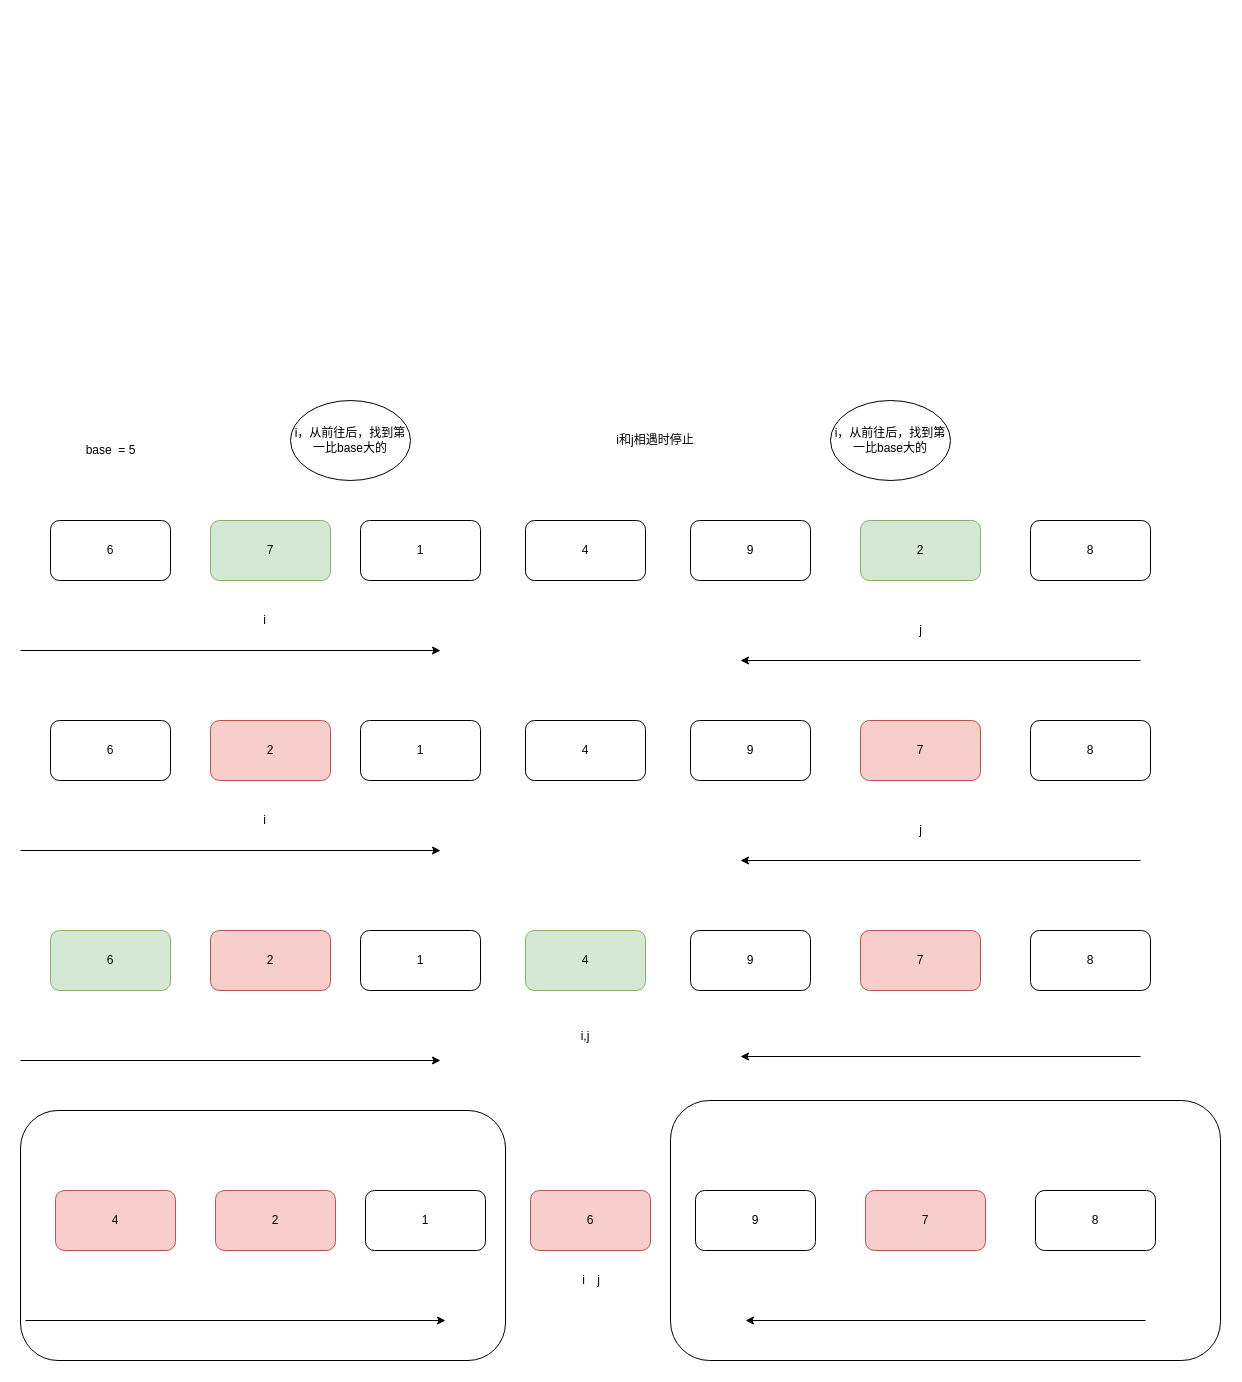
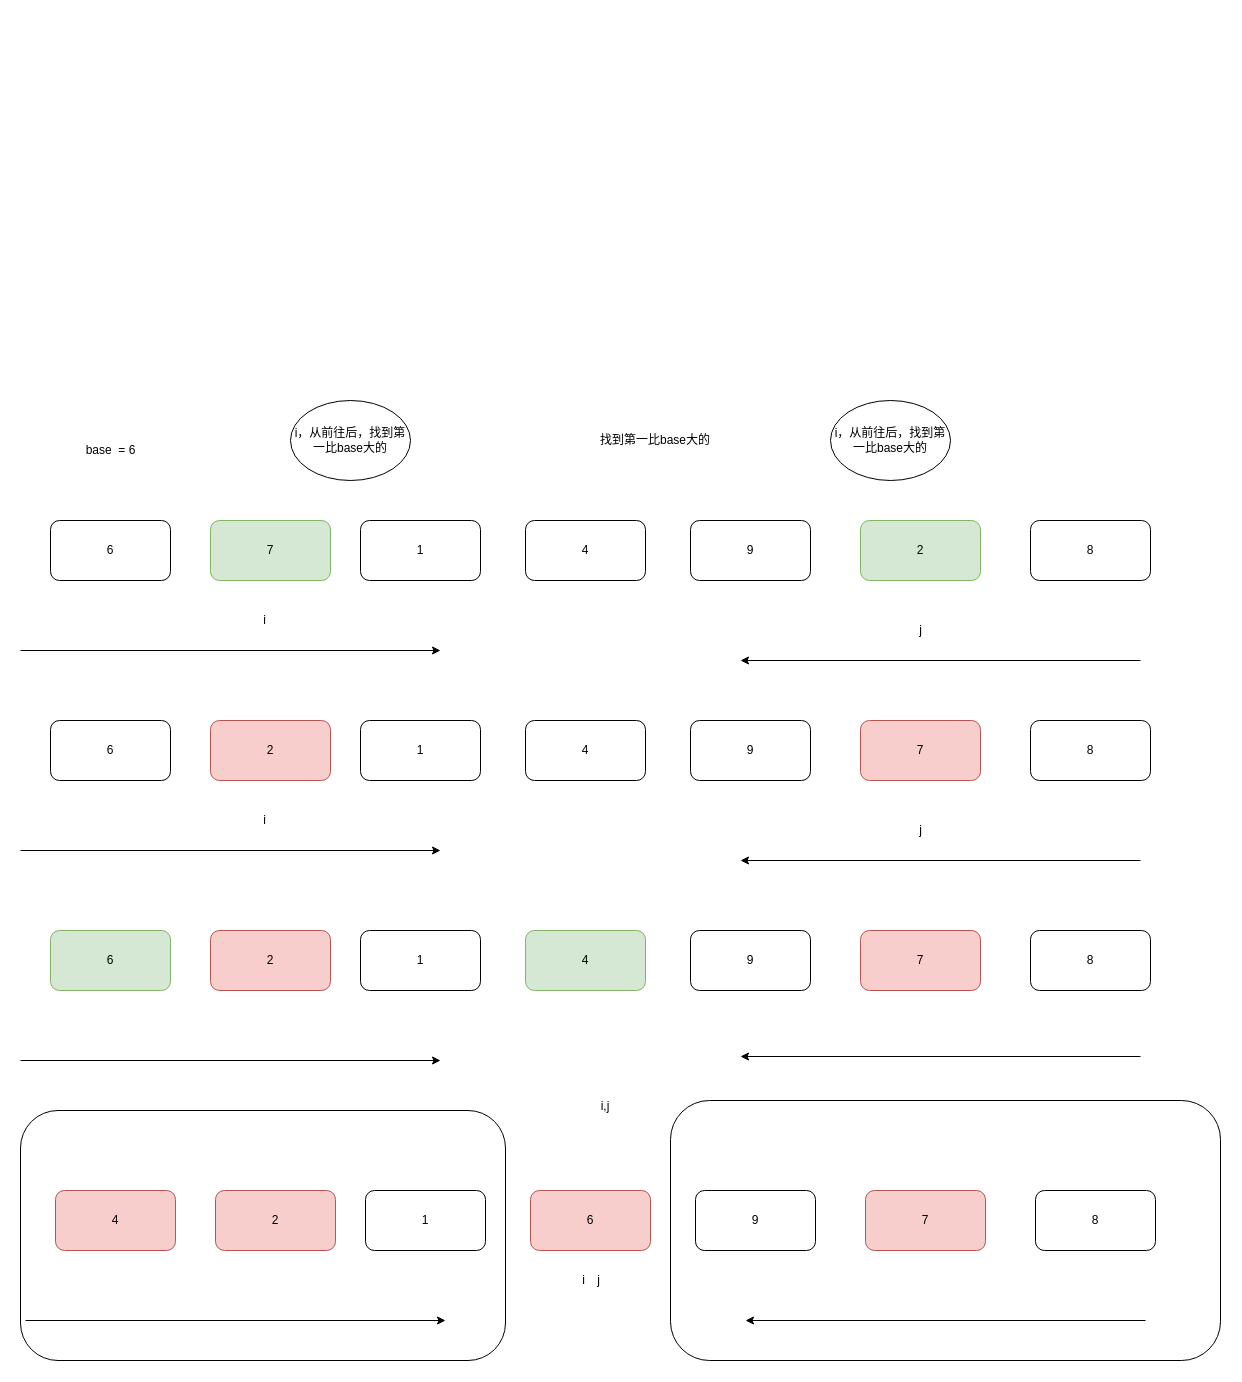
node "i和j相遇时停止": label "i和j相遇时停止" -> "找到第一比base大的"
node "base = 5": label "base = 5" -> "base = 6"
node "i,j": moved (586, 1037) -> (606, 1107)
